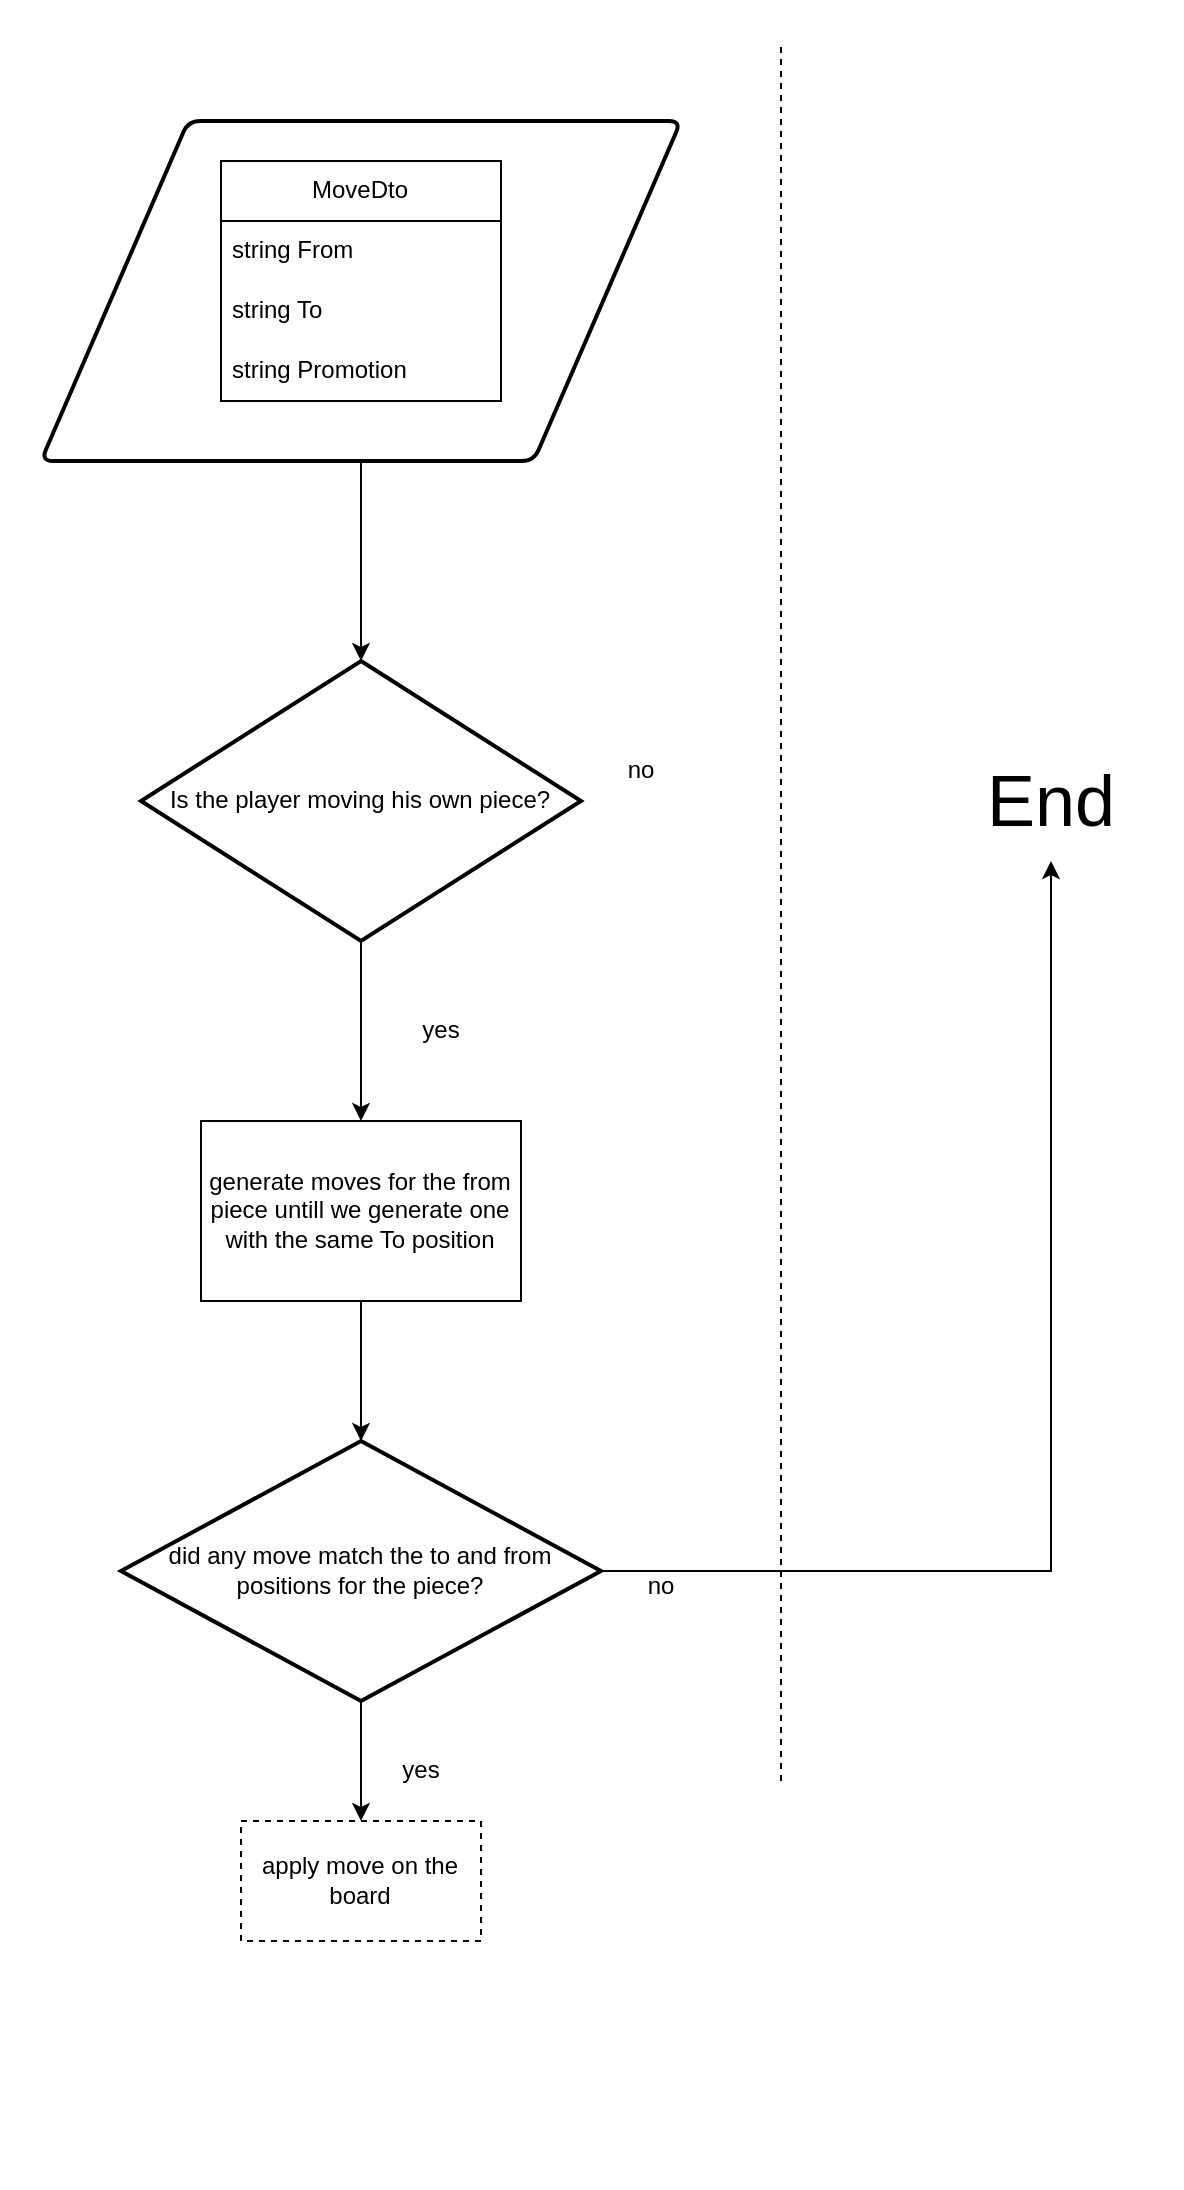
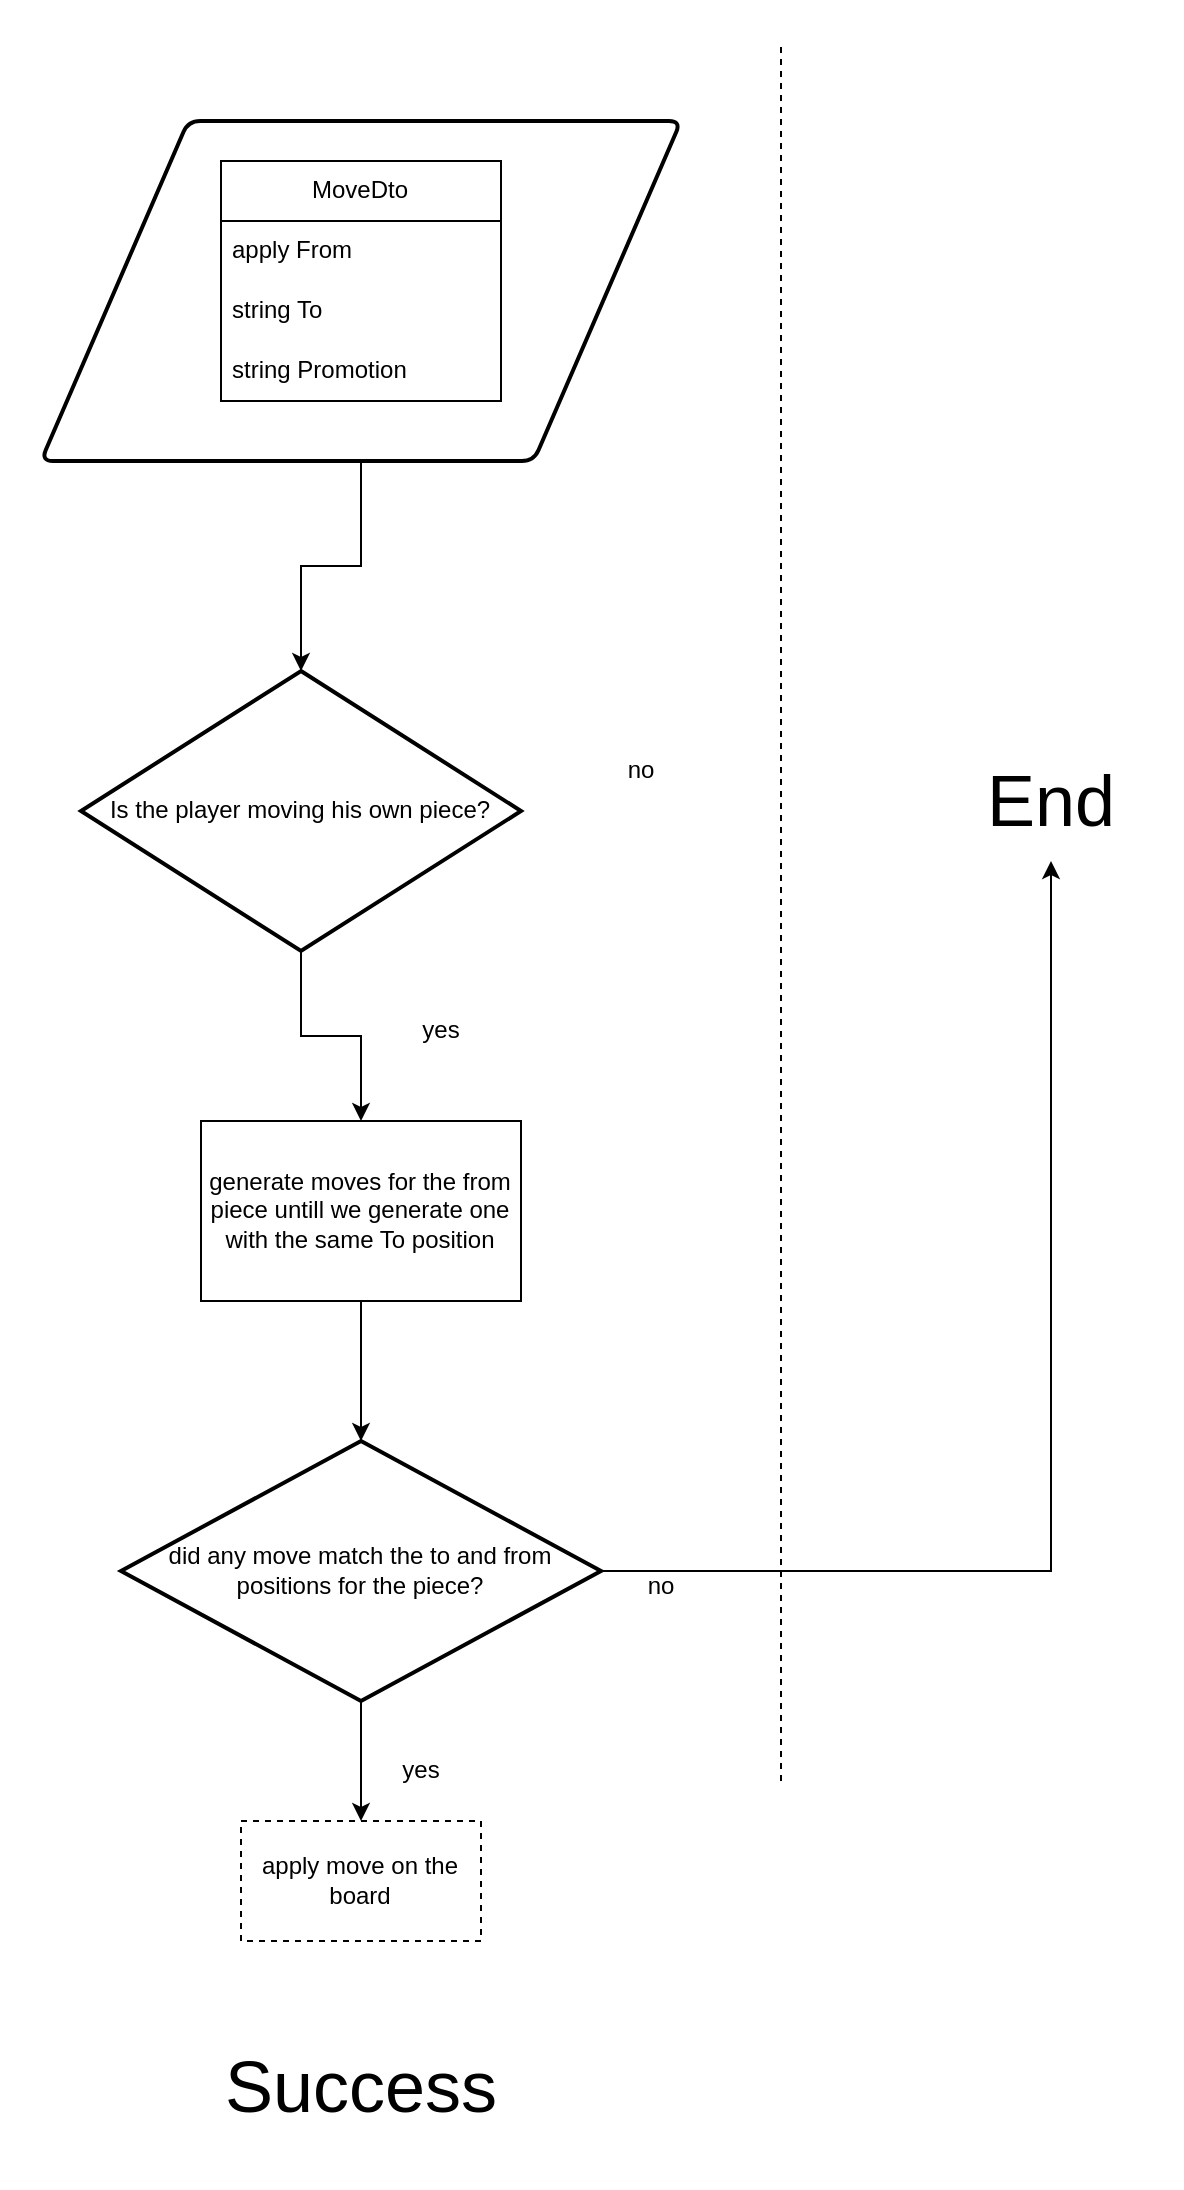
node "string From": label "string From" -> "apply From"
node "Is the player moving his own piece?": moved (361, 801) -> (301, 811)
node "Success": added
